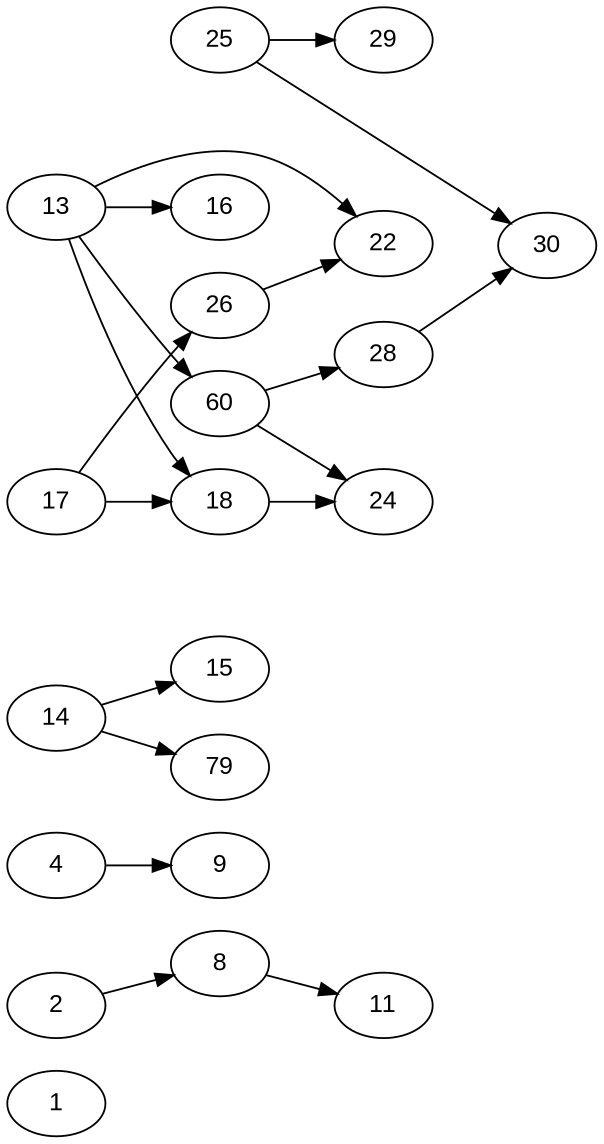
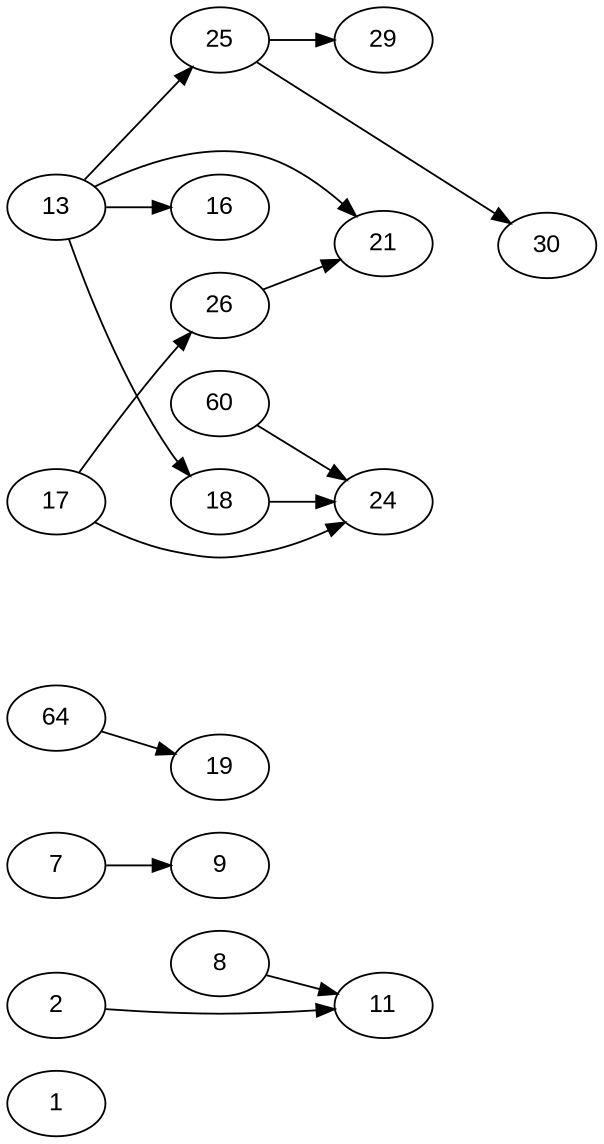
node "22": label "22" -> "21"
edge "13" -> "60": now "13" -> "25"
node "28": removed
edge "17" -> "18": now "17" -> "24"
node "15": removed
node "14": label "14" -> "64"
node "79": label "79" -> "19"
node "4": label "4" -> "7"
edge "2" -> "8": now "2" -> "11"
